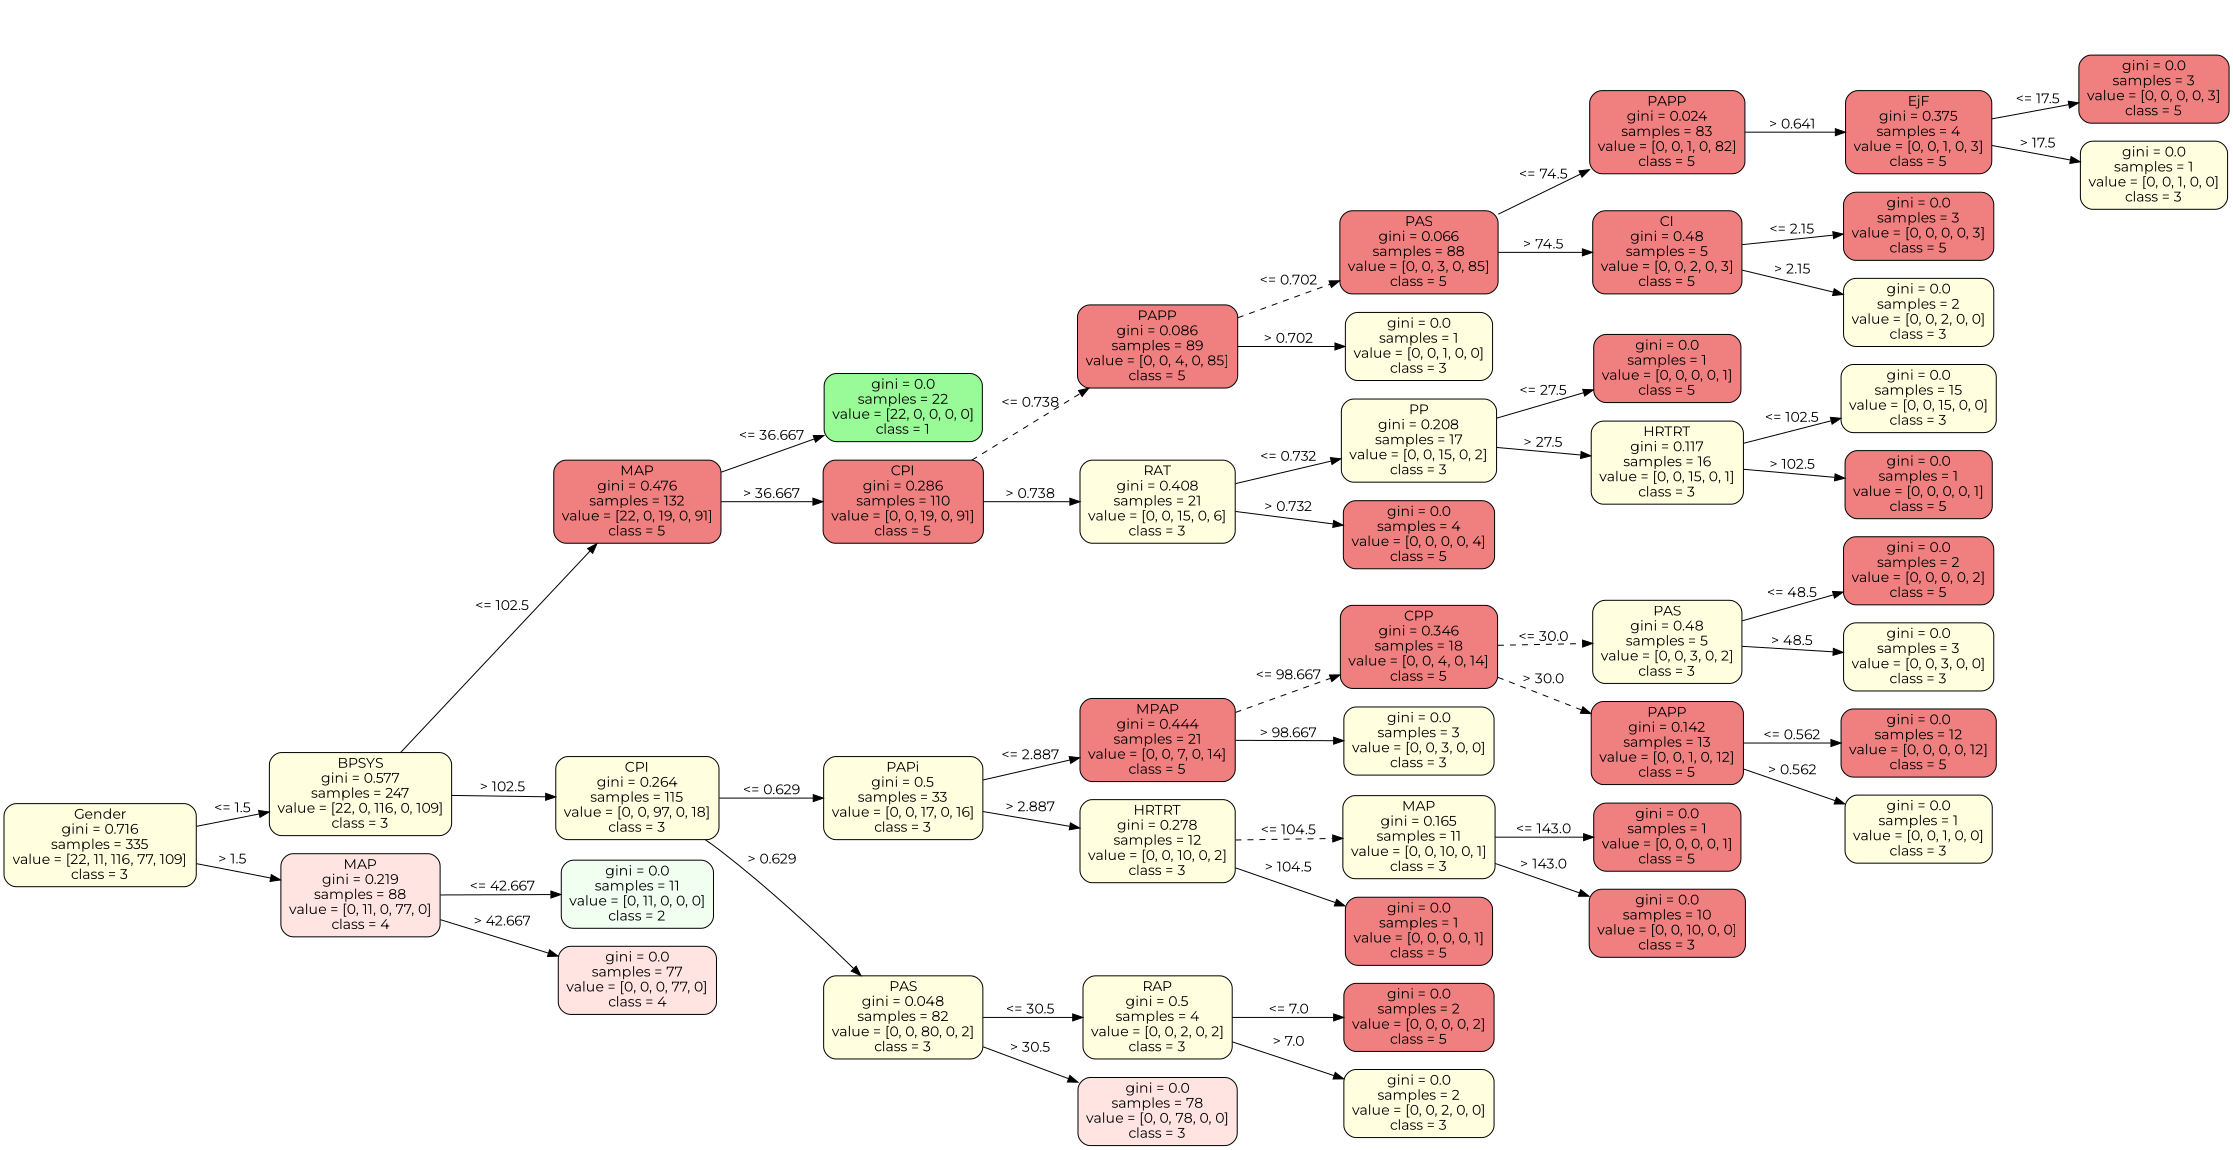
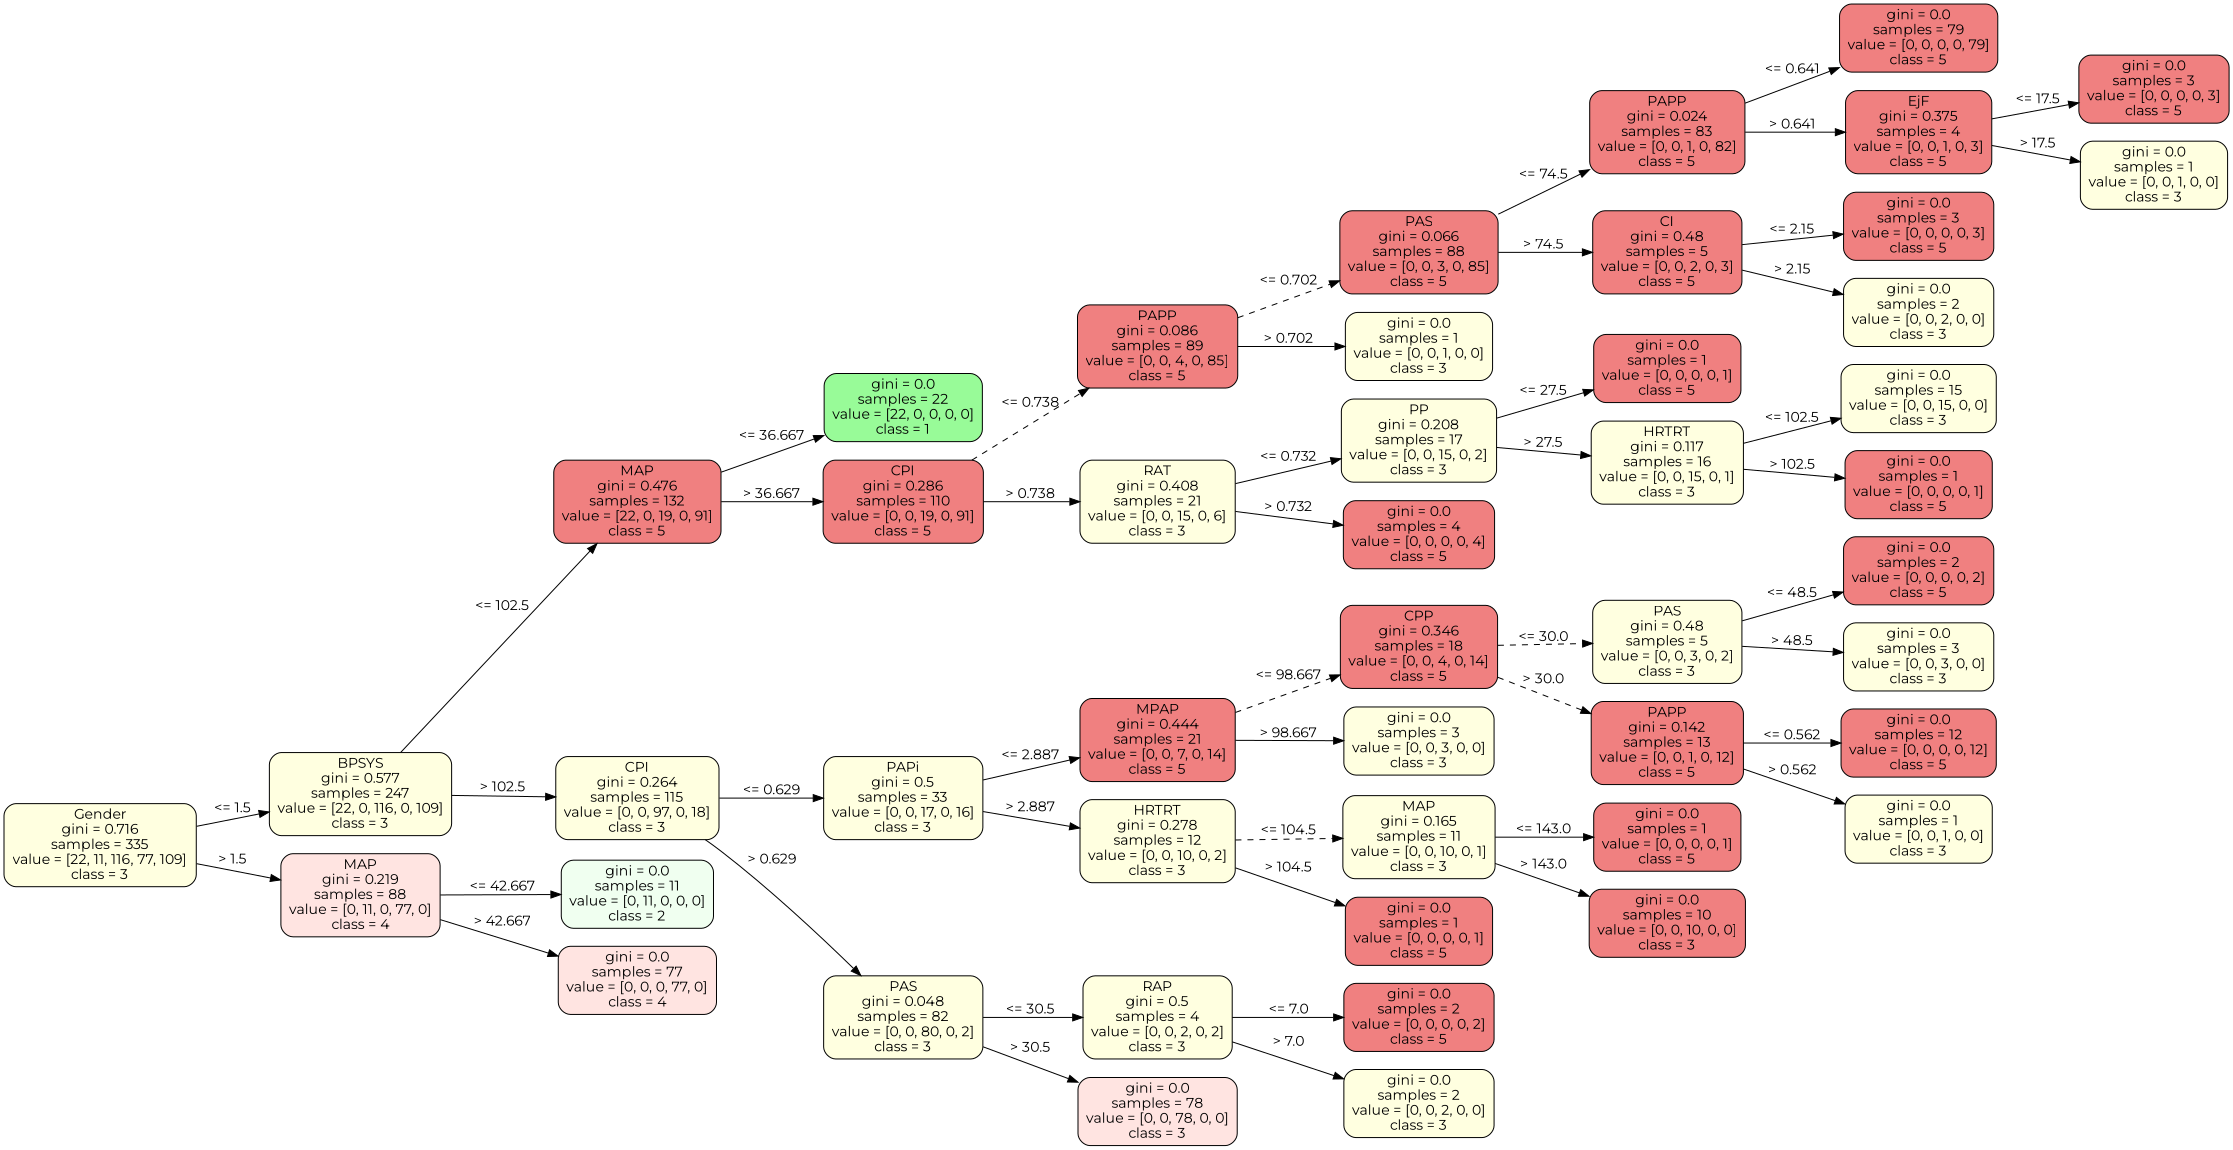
node "gini = 0.0 samples = 79 value = [0, 0, 0, 0, 79] class = 5": added
